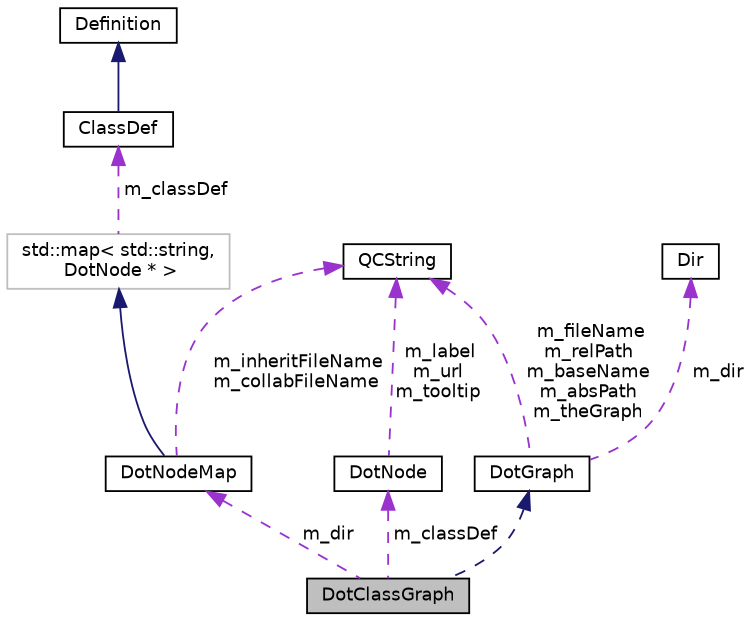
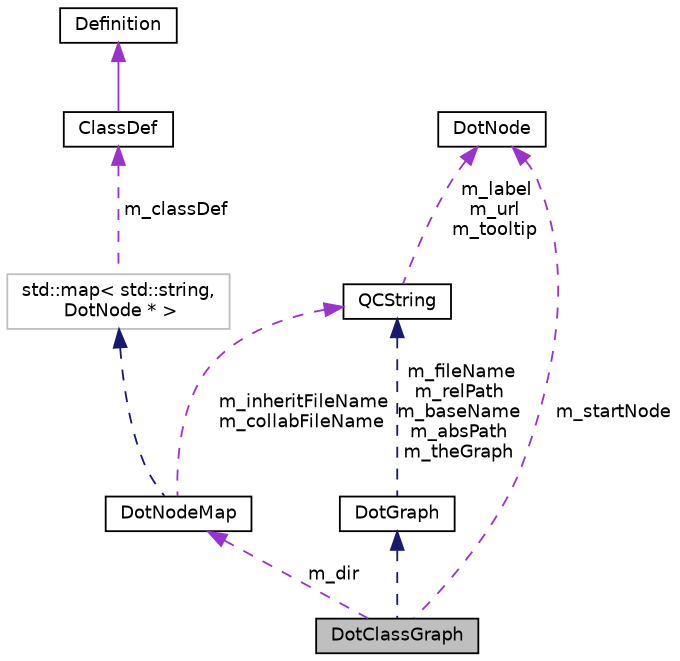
edge "ClassDef" -> "Definition": color midnightblue -> darkorchid3
node "Dir": removed
edge "DotGraph" -> "QCString": color darkorchid3 -> midnightblue
edge "DotNode" -> "QCString": reversed
edge "DotNodeMap" -> "std::map< std::string, DotNode * >": style solid -> dashed
edge "DotClassGraph" -> "DotNode": label " m_classDef" -> " m_startNode"
